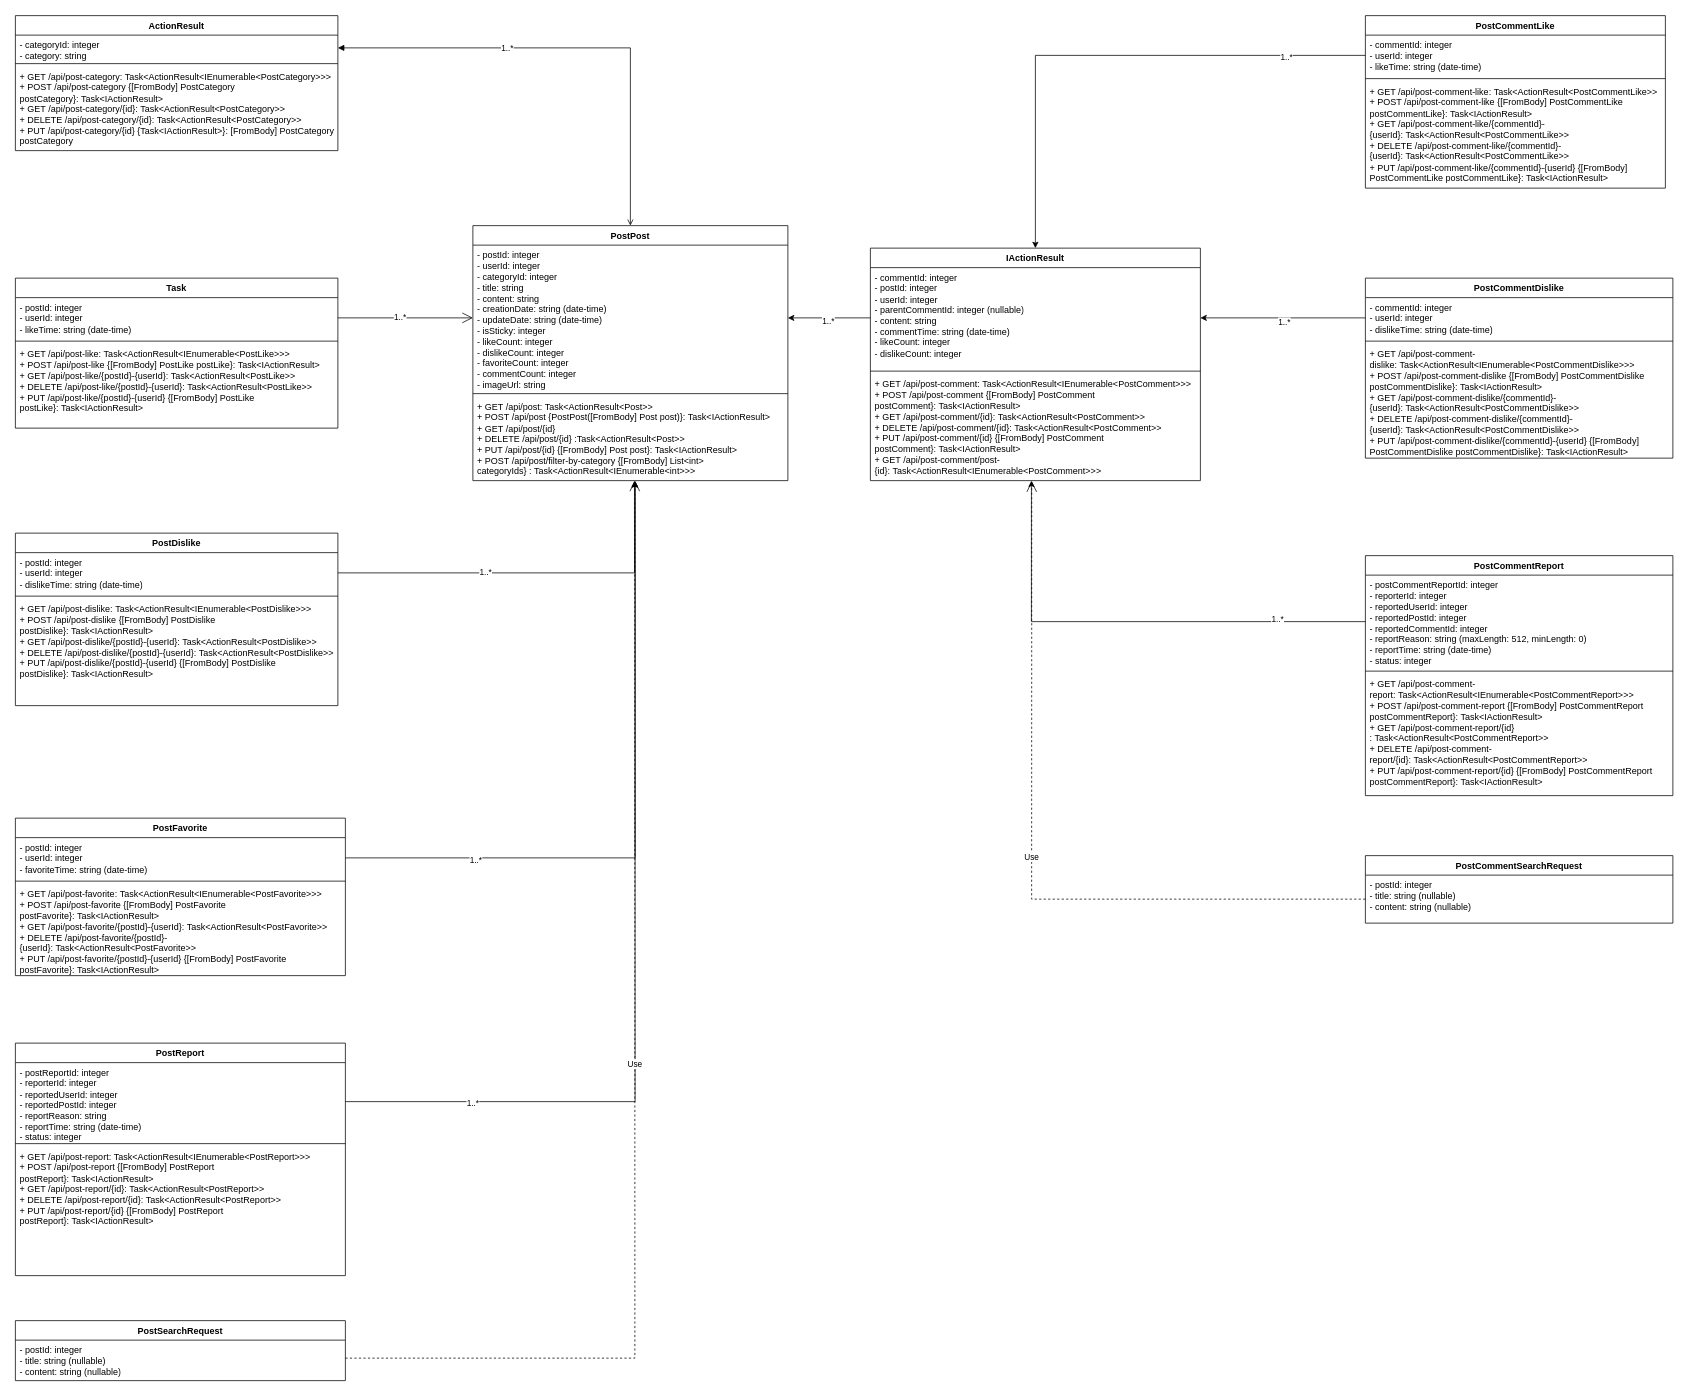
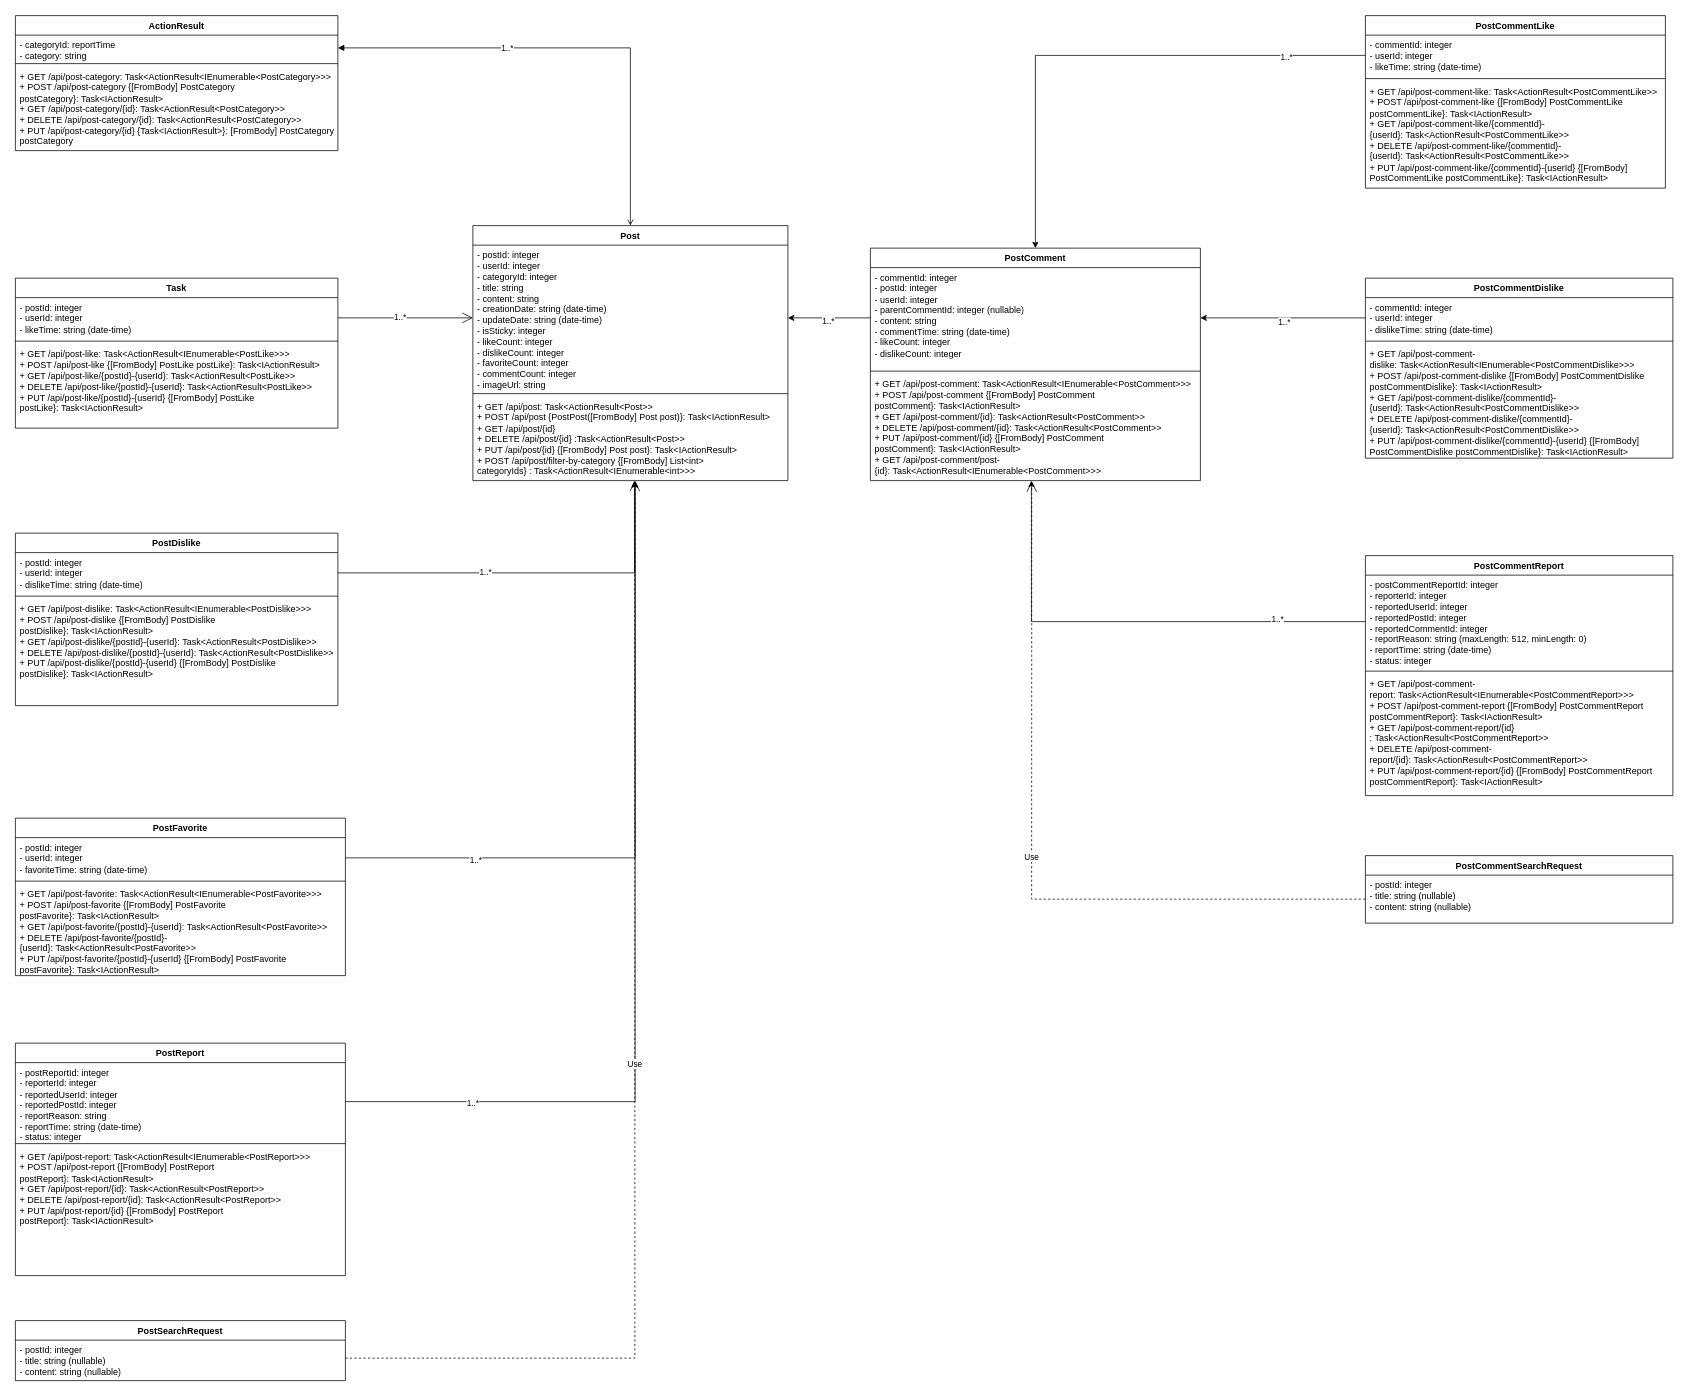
node "- categoryId: integer - category: string": label "- categoryId: integer - category: string" -> "- categoryId: reportTime - category: string"
node "PostPost": label "PostPost" -> "Post"
node "IActionResult": label "IActionResult" -> "PostComment"
